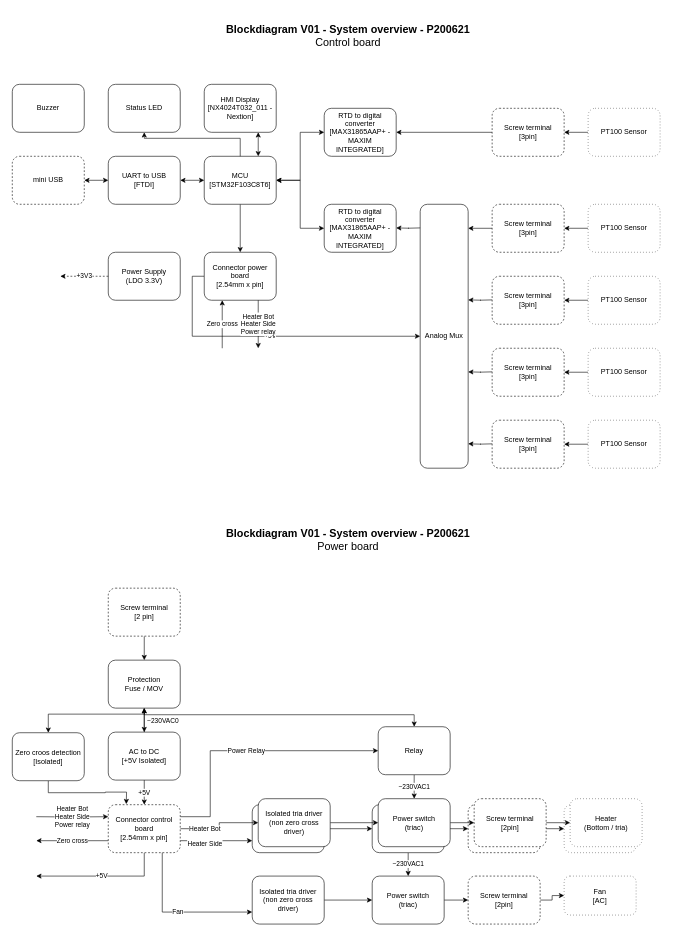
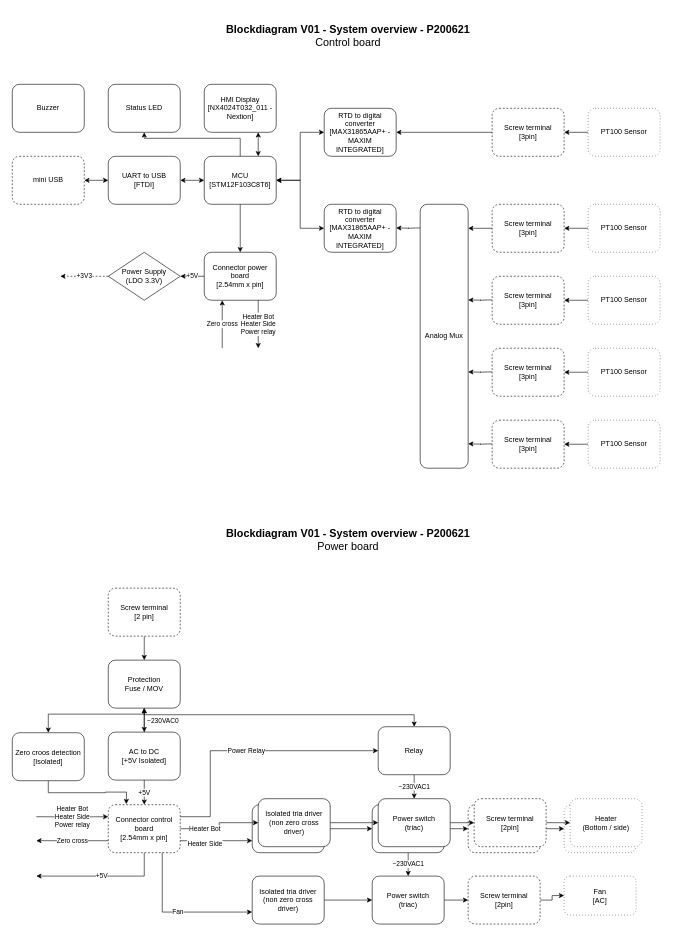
node "MCU [STM32F103C8T6]": label "MCU [STM32F103C8T6]" -> "MCU [STM12F103C8T6]"
node "Power Supply (LDO 3.3V)": shape rounded rectangle -> diamond
edge "Connector power board [2.54mm x pin]" -> "Analog Mux": now "Connector power board [2.54mm x pin]" -> "Power Supply (LDO 3.3V)"
node "Heater (Bottom / tria)": label "Heater (Bottom / tria)" -> "Heater (Bottom / side)"
